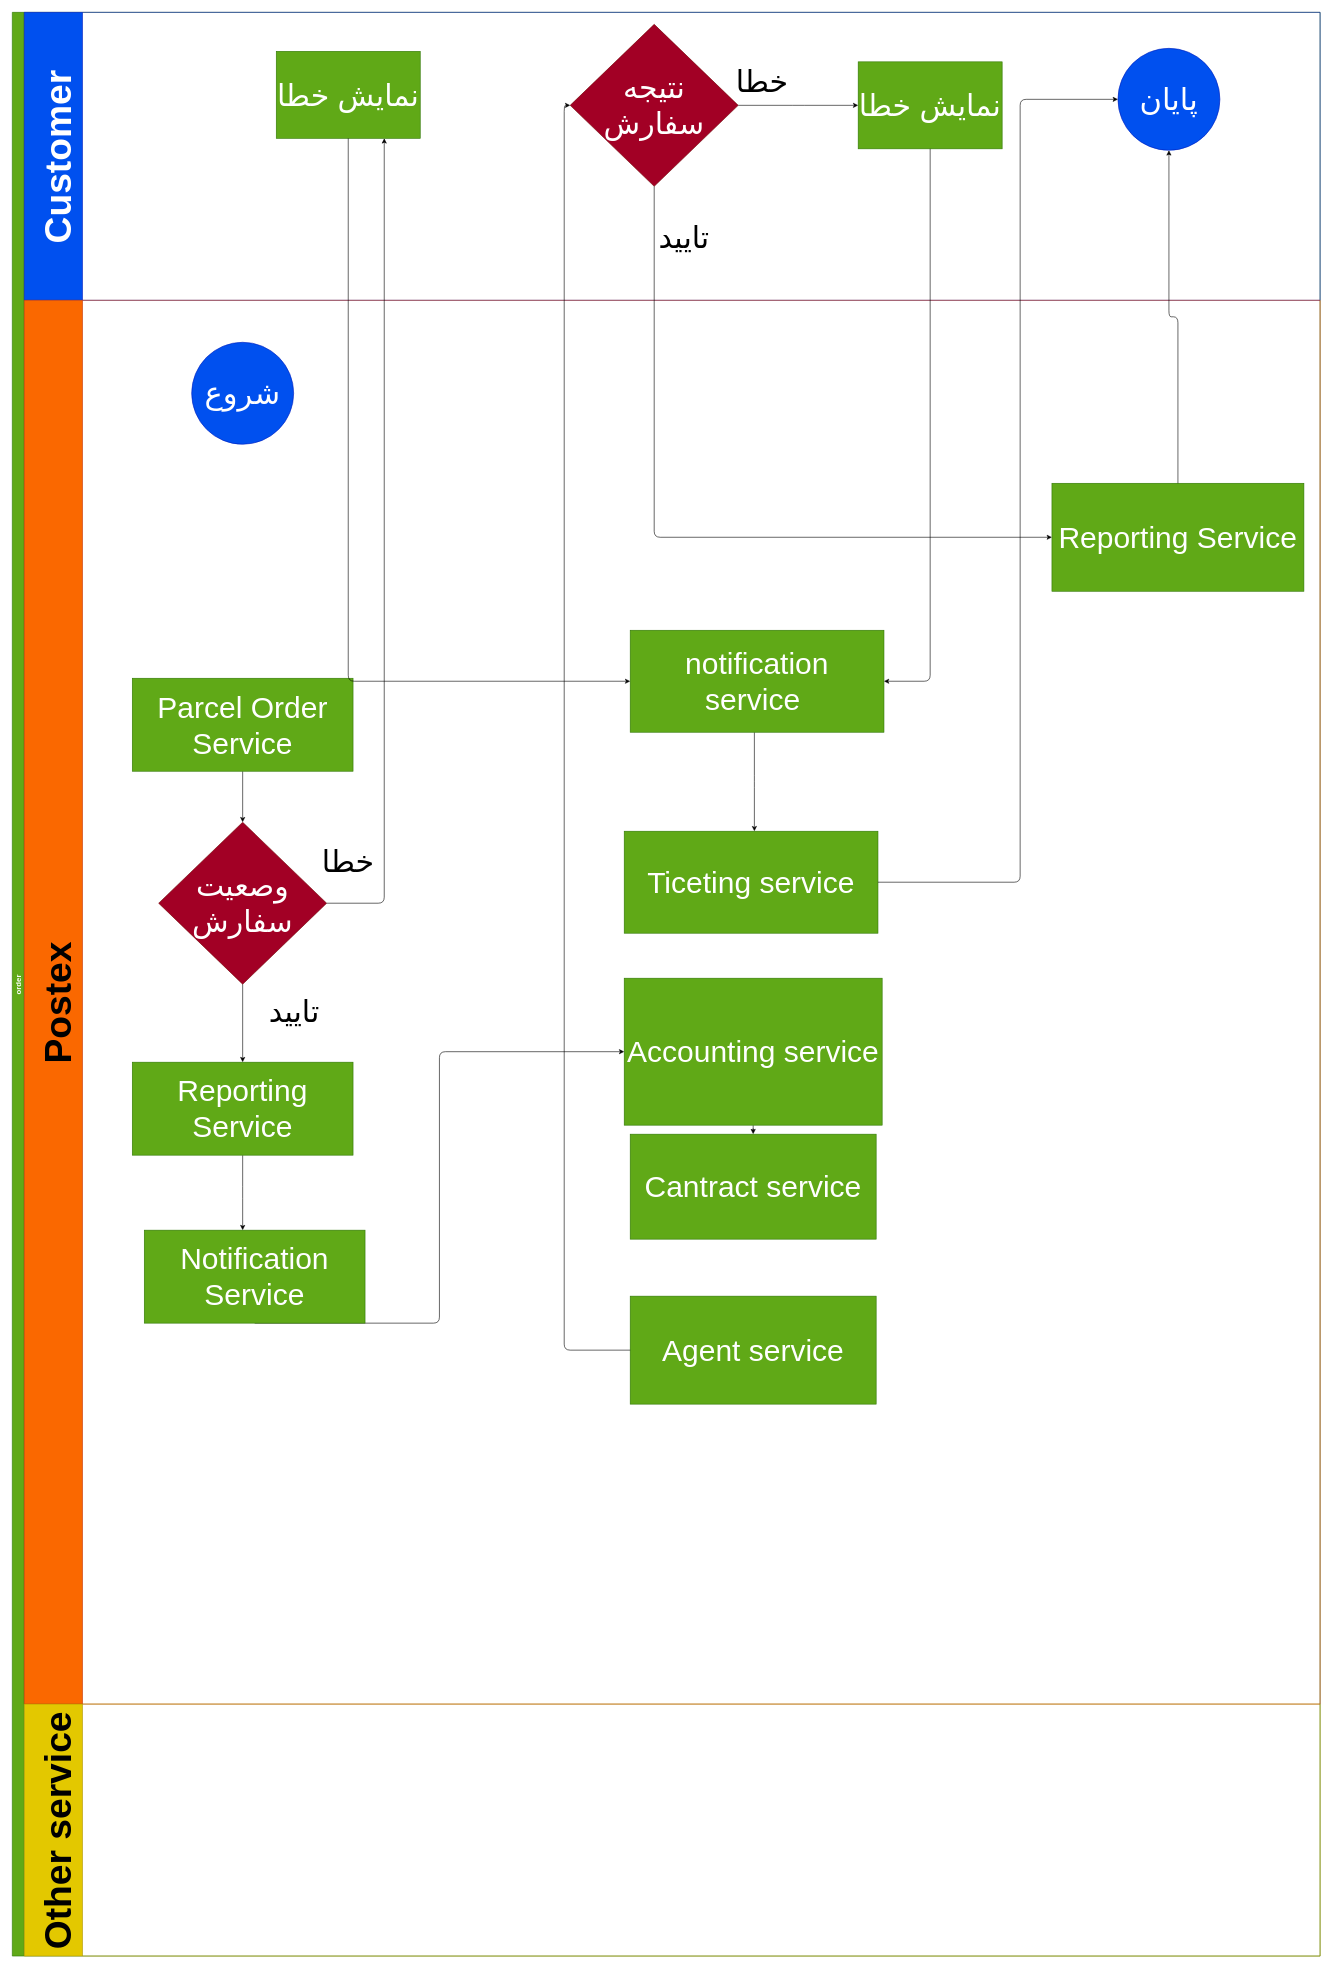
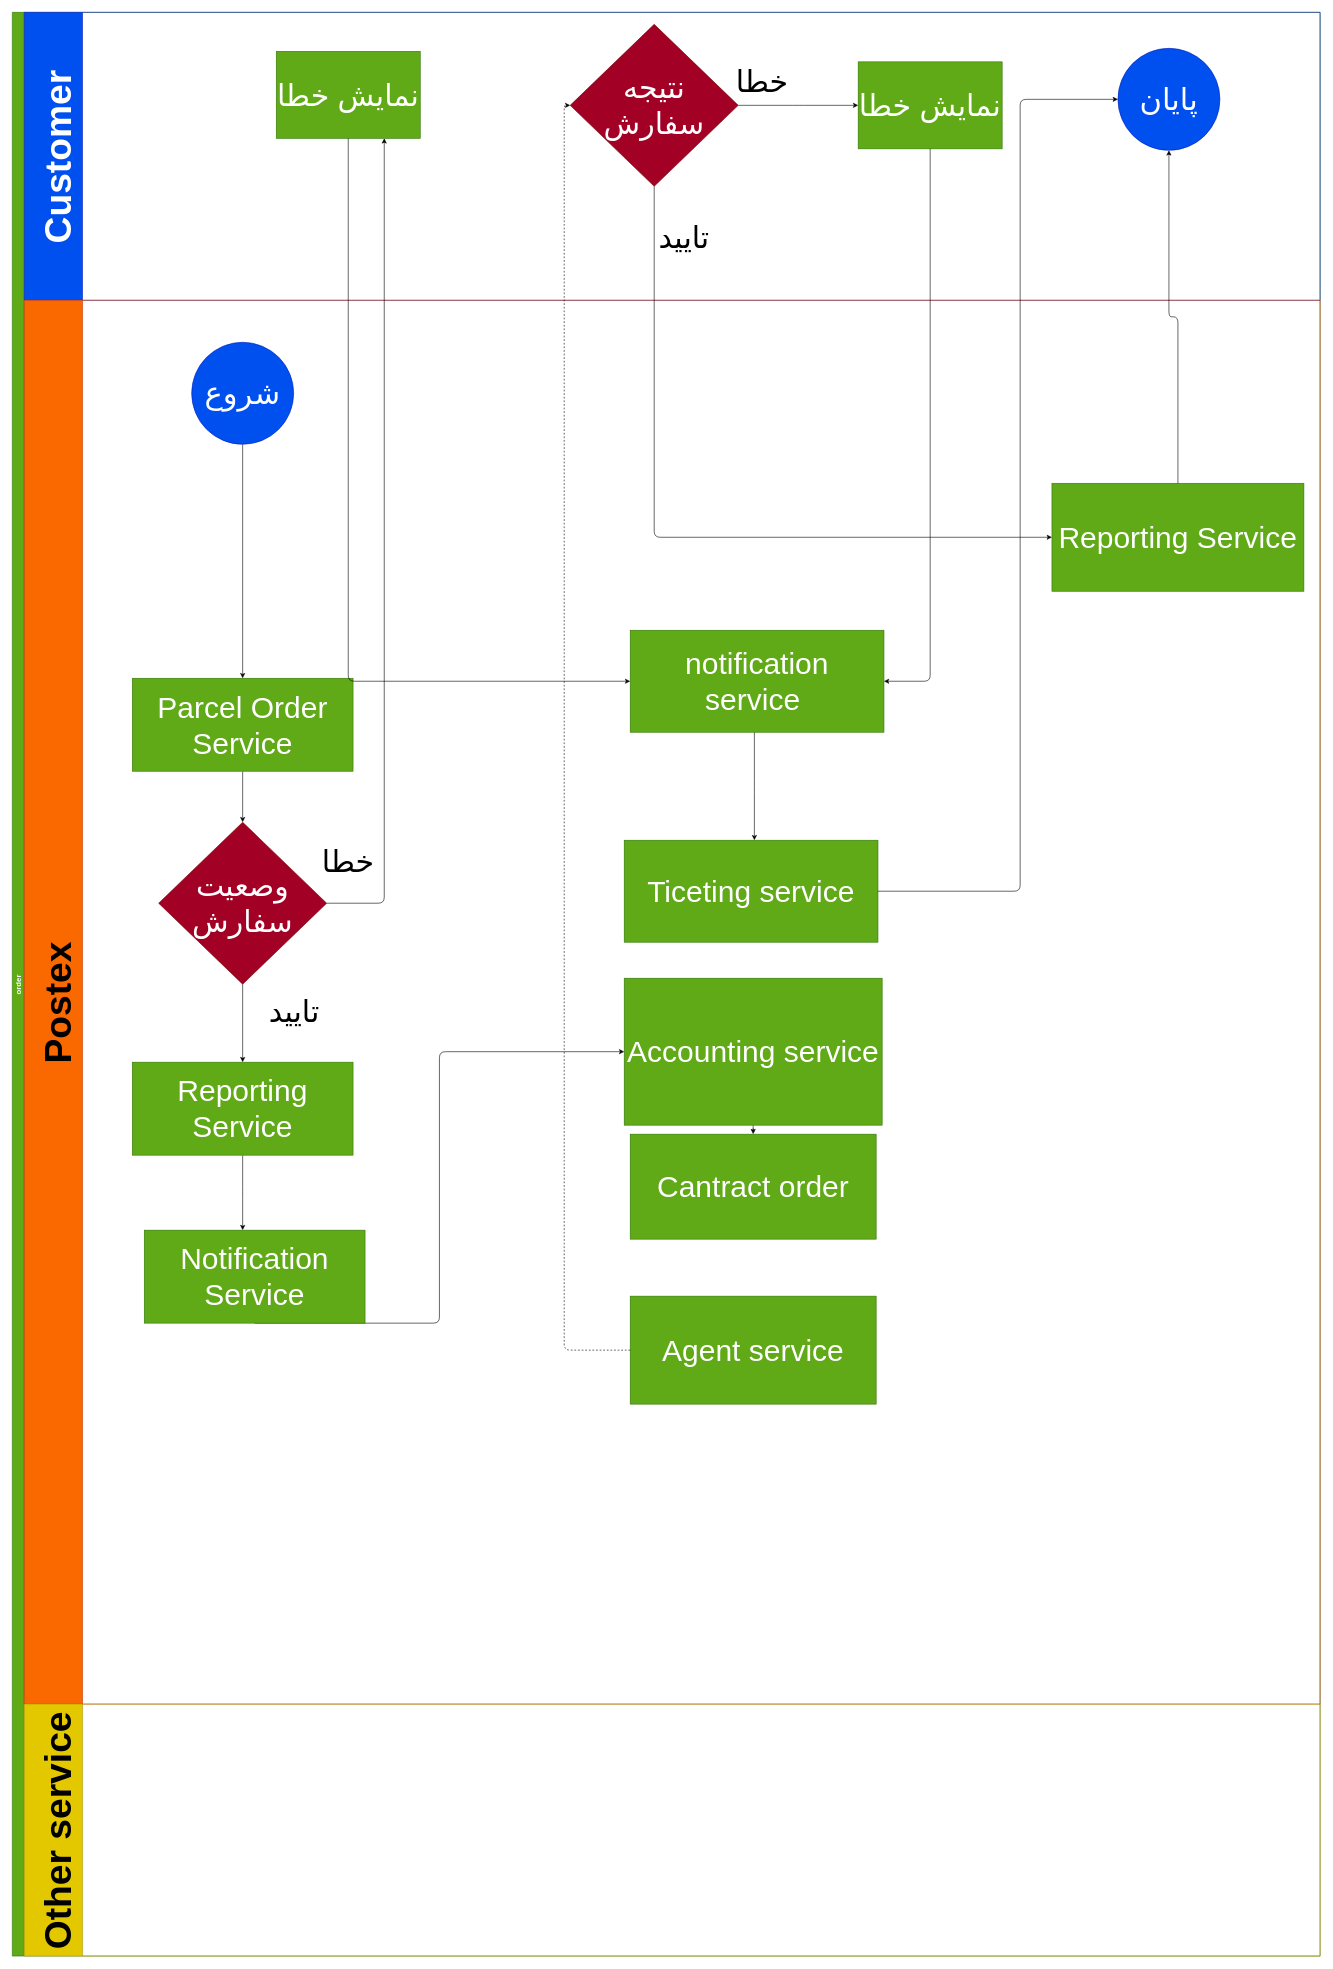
edge "شروع" -> "Parcel Order Service": added
edge "Agent service" -> "نتیجه سفارش": style solid -> dashed
node "Ticeting service": moved (751, 882) -> (751, 891)
node "Cantract service": label "Cantract service" -> "Cantract order"
